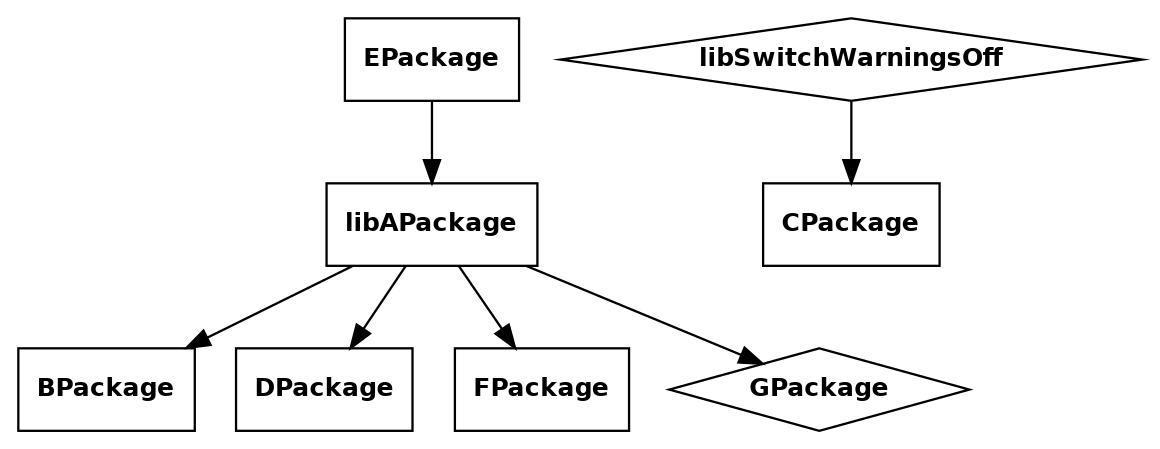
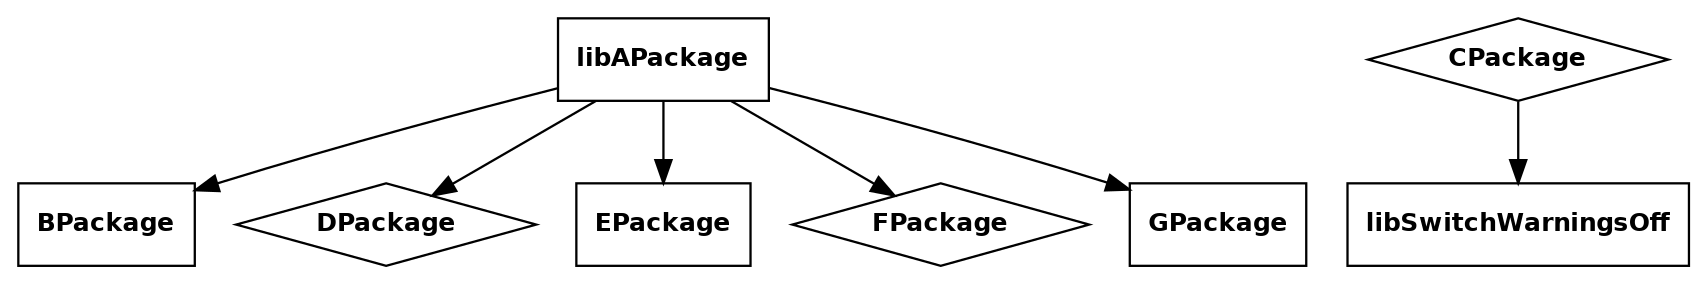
node "libSwitchWarningsOff": shape diamond -> box
edge "EPackage" -> "libAPackage": reversed
edge "libSwitchWarningsOff" -> "CPackage": reversed
node "CPackage": shape box -> diamond
node "DPackage": shape box -> diamond
node "FPackage": shape box -> diamond
node "GPackage": shape diamond -> box
